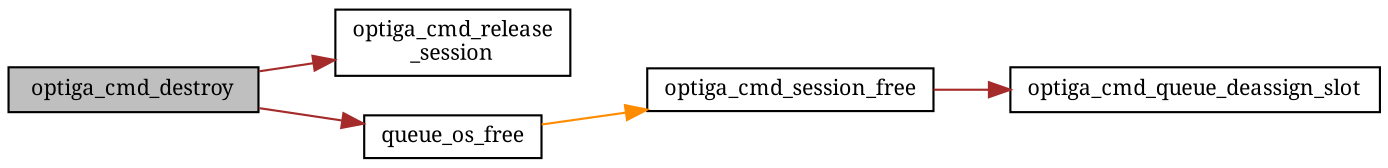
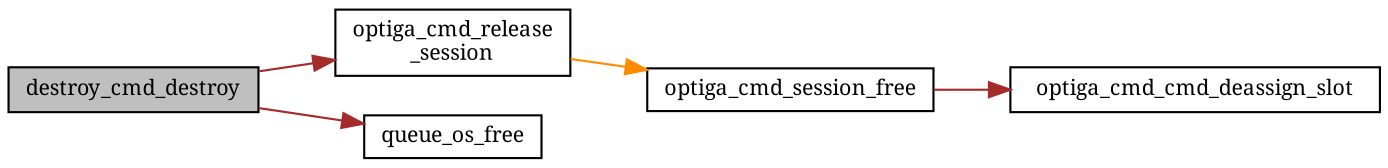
node "optiga_cmd_destroy": label "optiga_cmd_destroy" -> "destroy_cmd_destroy"
node "optiga_cmd_queue_deassign_slot": label "optiga_cmd_queue_deassign_slot" -> "optiga_cmd_cmd_deassign_slot"
edge "queue_os_free" -> "optiga_cmd_session_free": now "optiga_cmd_release _session" -> "optiga_cmd_session_free"
